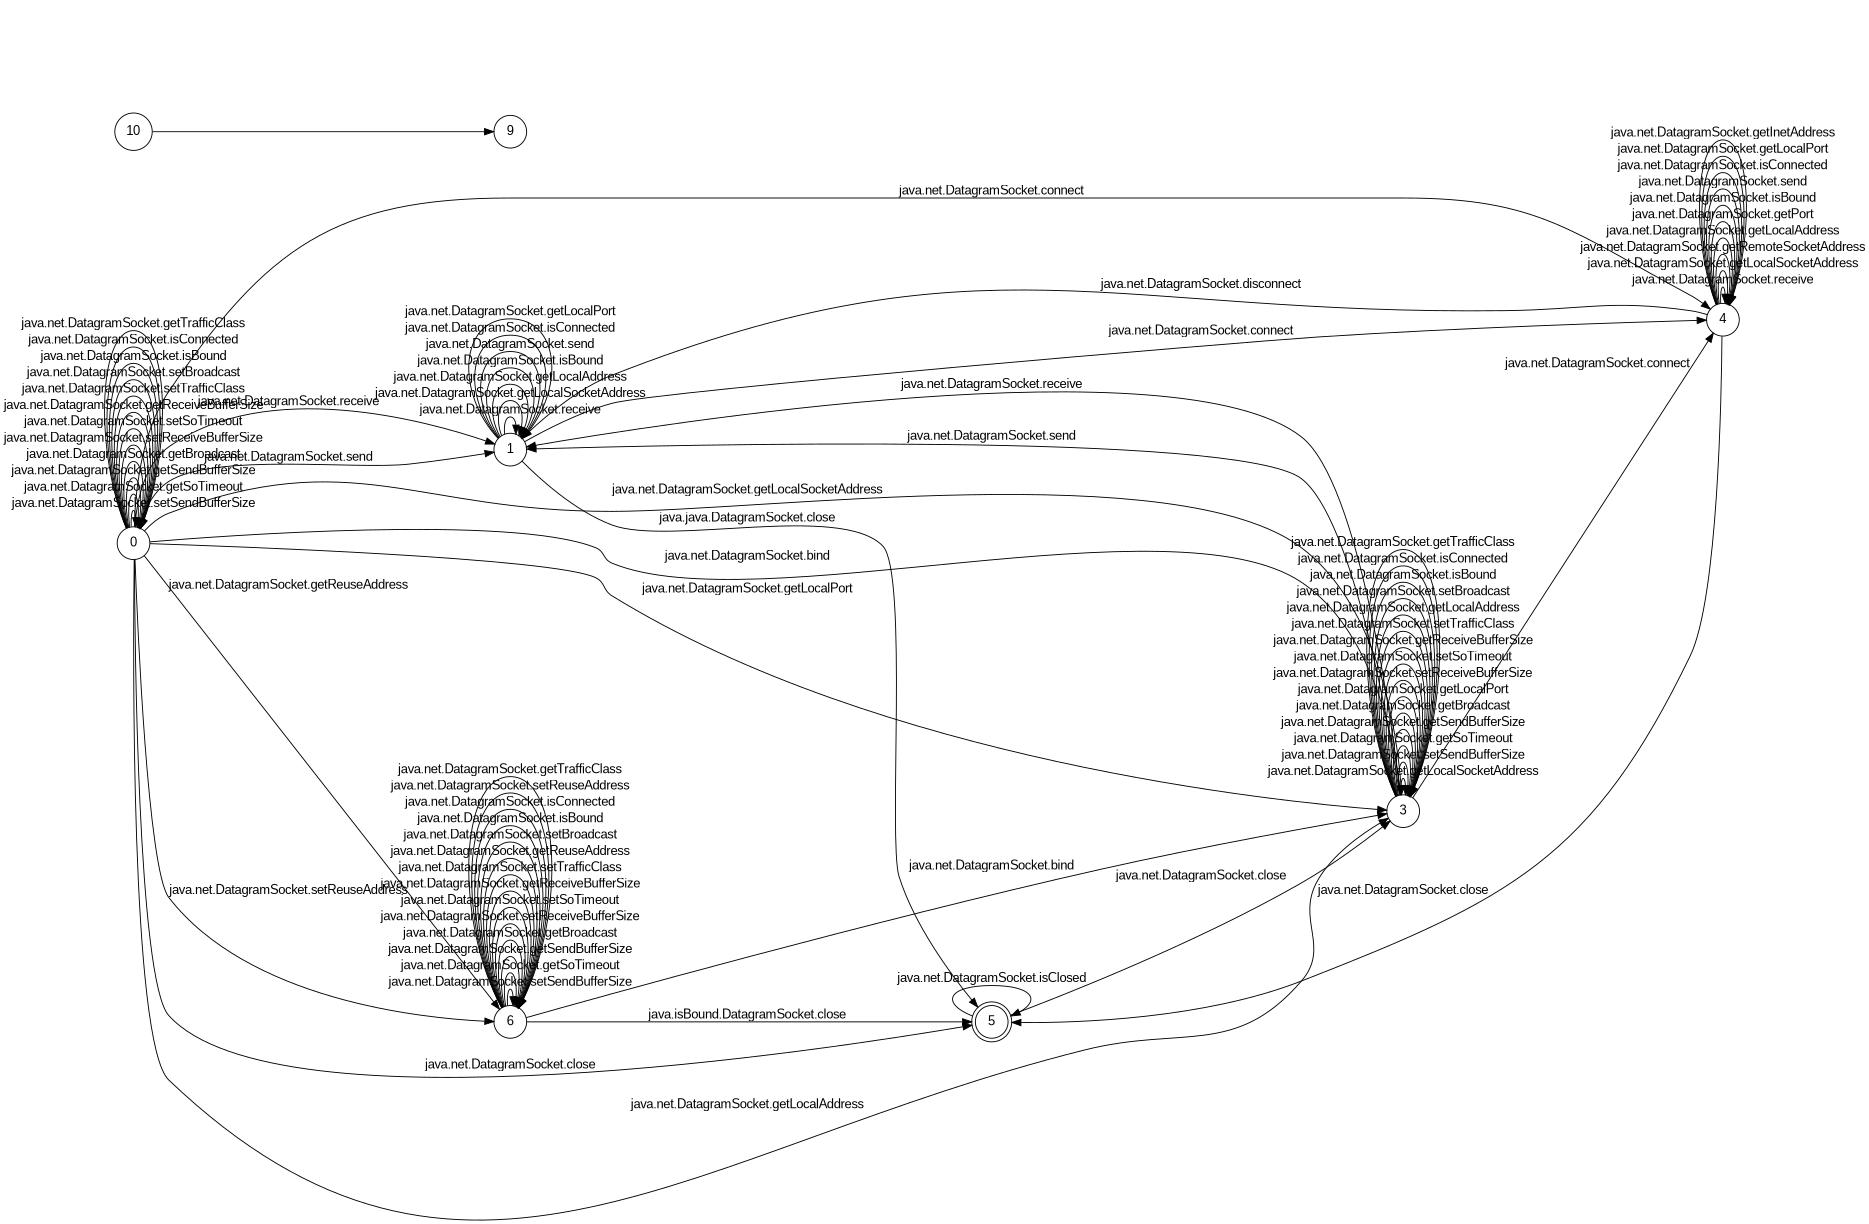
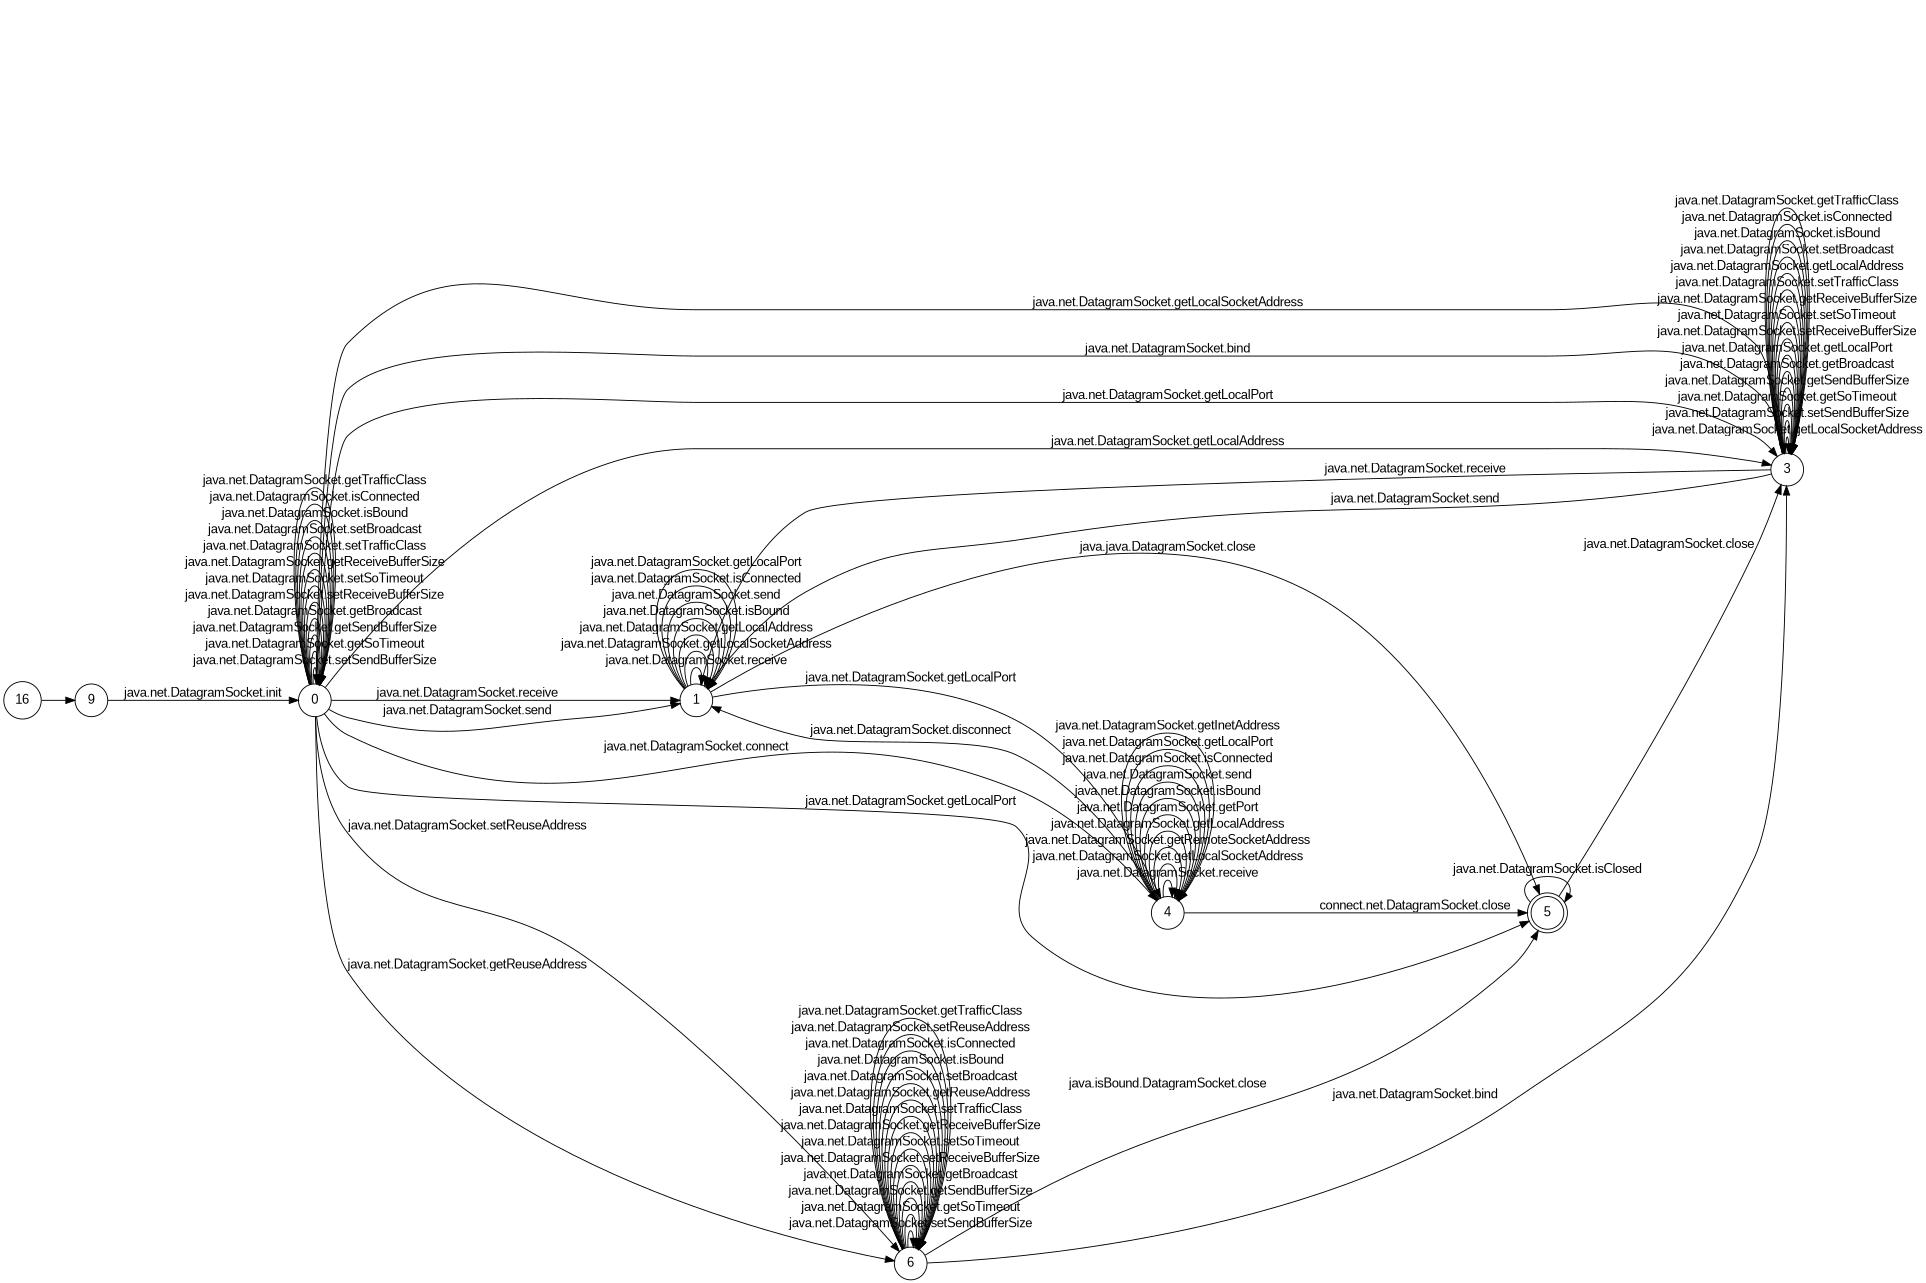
node "10": label "10" -> "16"
edge "1" -> "4": label "java.net.DatagramSocket.connect" -> "java.net.DatagramSocket.getLocalPort"
edge "3" -> "4": removed, label "java.net.DatagramSocket.connect"
edge "9" -> "0": added, label "java.net.DatagramSocket.init"
edge "4" -> "5": label "java.net.DatagramSocket.close" -> "connect.net.DatagramSocket.close"
edge "0" -> "5": label "java.net.DatagramSocket.close" -> "java.net.DatagramSocket.getLocalPort"
